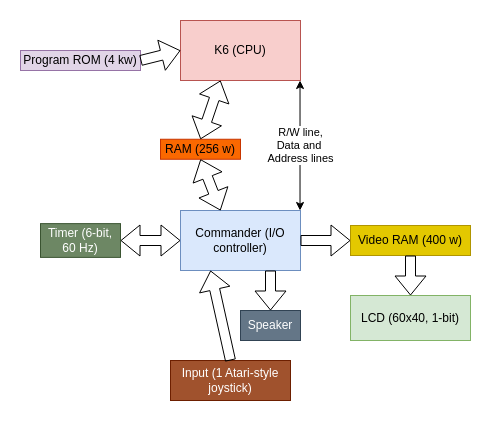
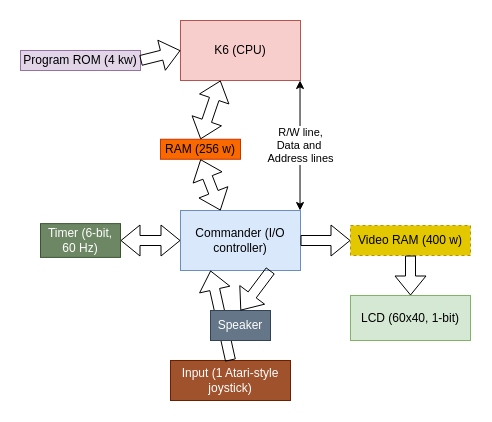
node "Video RAM (400 w)": style solid -> dashed
node "Speaker": moved (271, 326) -> (241, 326)
